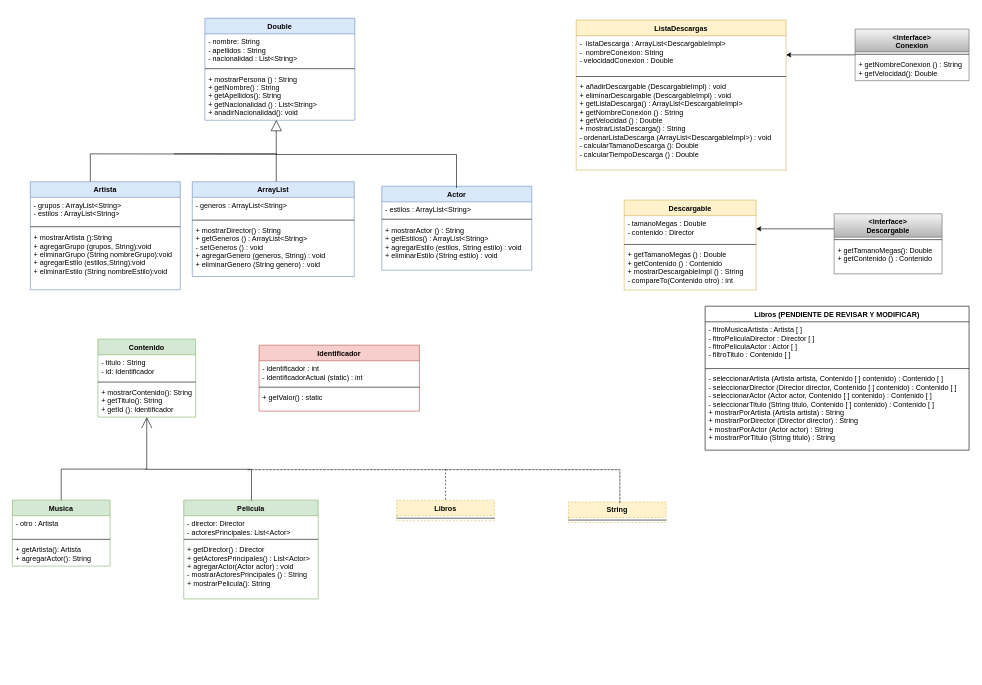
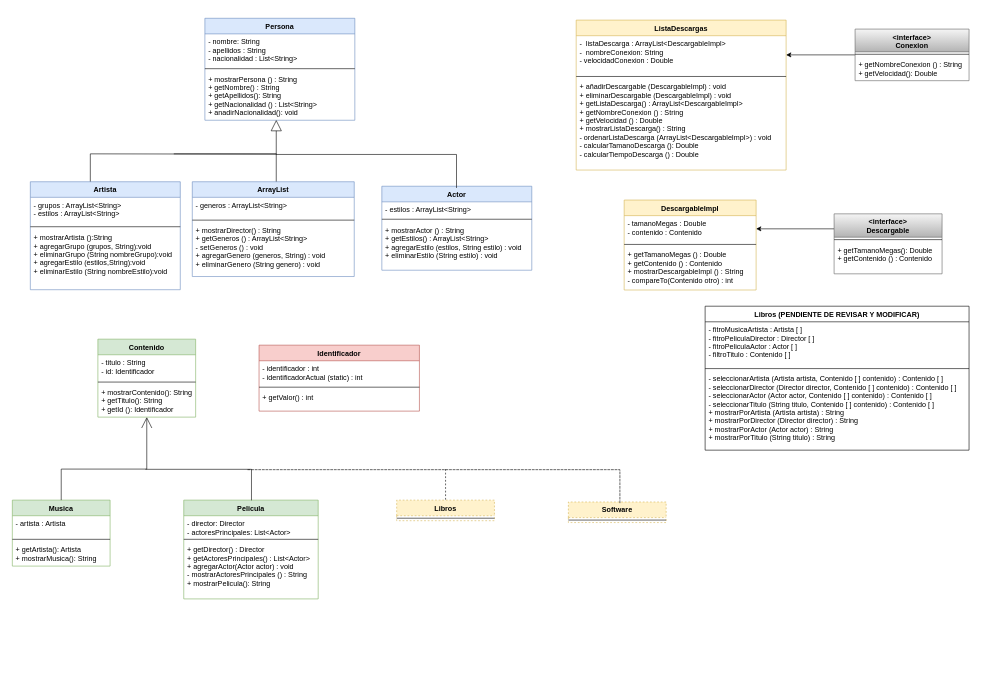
node "Double": label "Double" -> "Persona"
node "Descargable": label "Descargable" -> "DescargableImpl"
node "- tamanoMegas : Double - contenido : Director": label "- tamanoMegas : Double - contenido : Director" -> "- tamanoMegas : Double - contenido : Contenido"
node "+ getValor() : static": label "+ getValor() : static" -> "+ getValor() : int"
node "String": label "String" -> "Software"
node "- otro : Artista": label "- otro : Artista" -> "- artista : Artista"
node "+ getArtista(): Artista + agregarActor(): String": label "+ getArtista(): Artista + agregarActor(): String" -> "+ getArtista(): Artista + mostrarMusica(): String"
